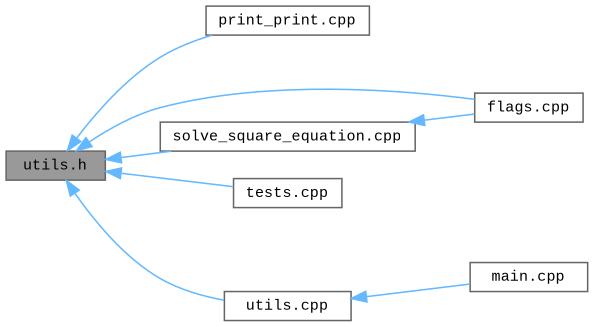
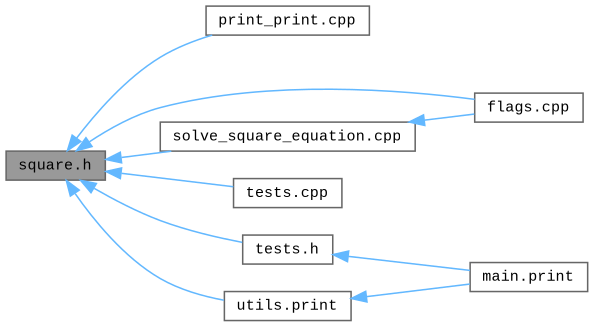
node "utils.h": label "utils.h" -> "square.h"
node "tests.h": added
node "main.cpp": label "main.cpp" -> "main.print"
node "utils.cpp": label "utils.cpp" -> "utils.print"
